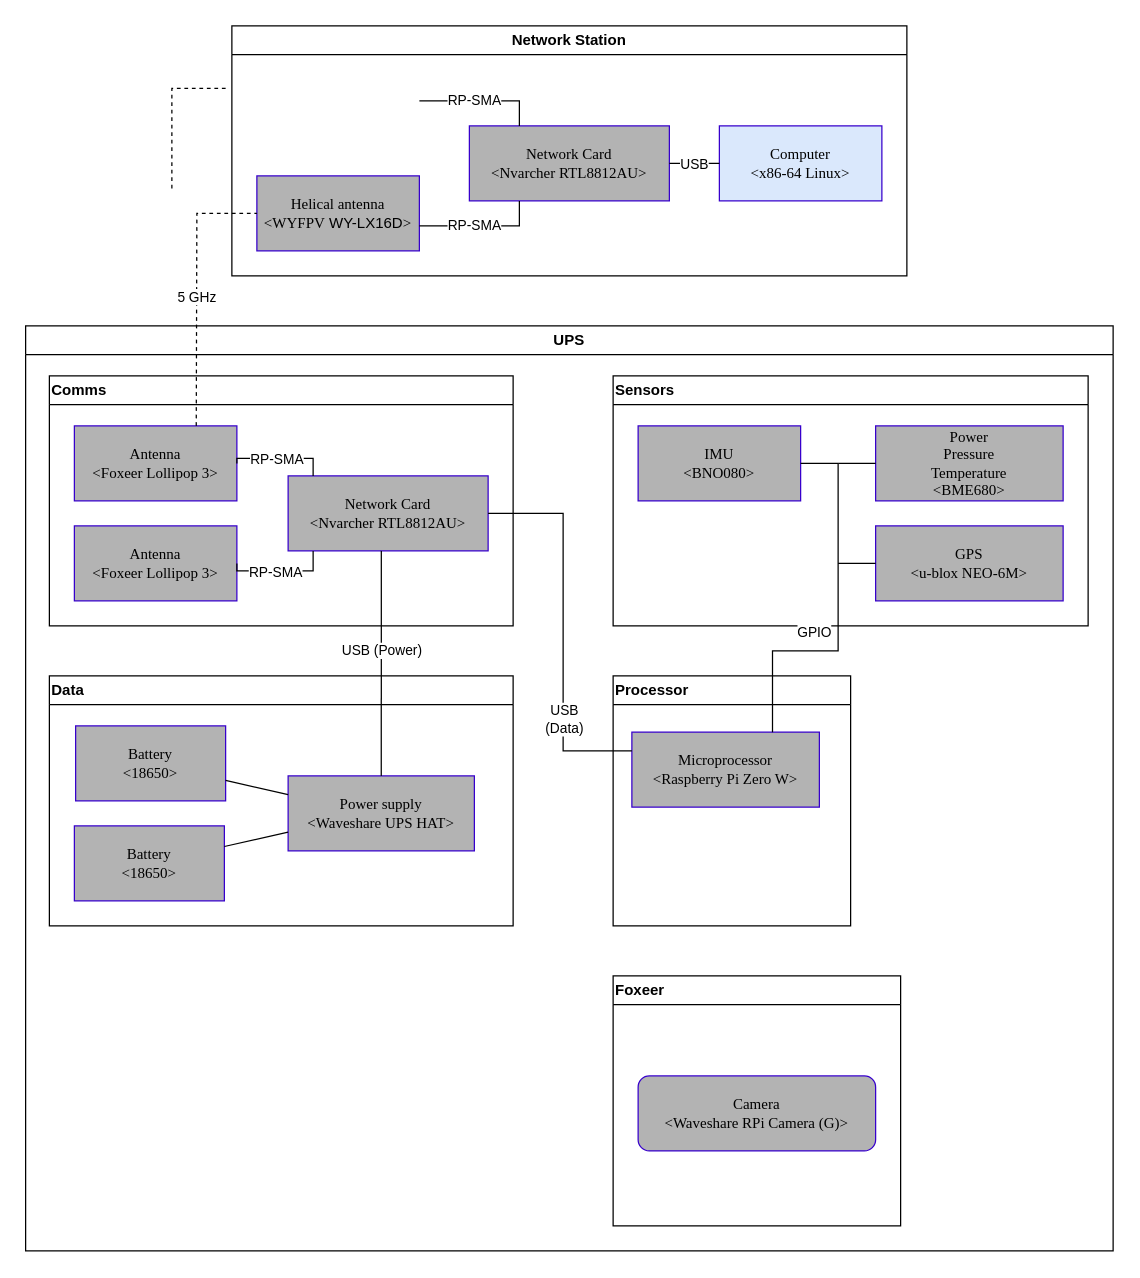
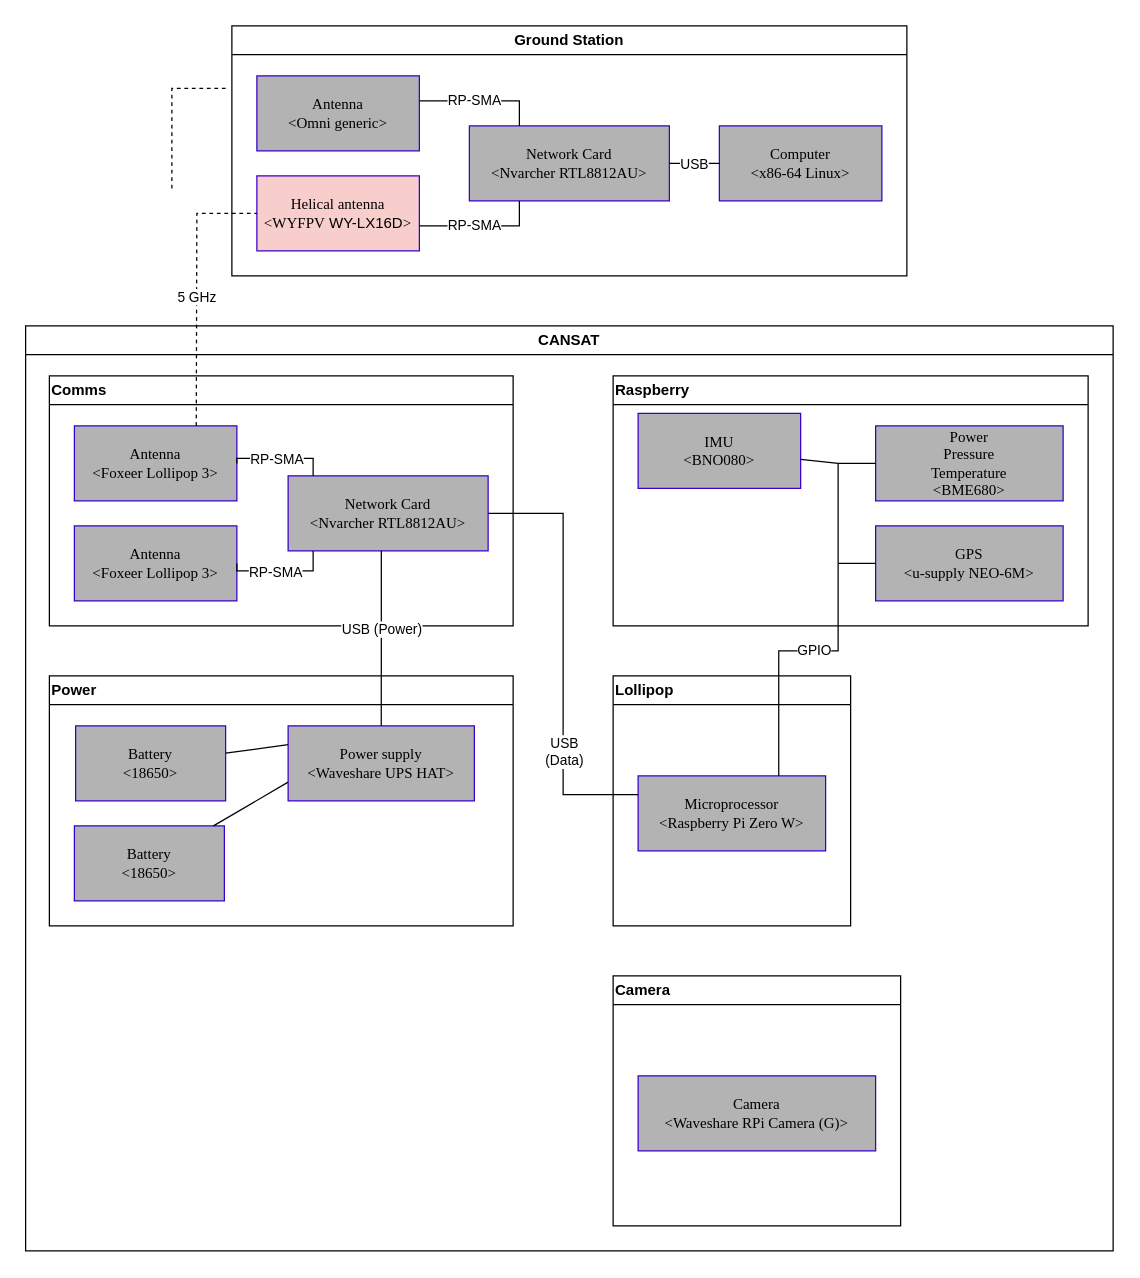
node "Network Station": label "Network Station" -> "Ground Station"
node "Antenna <Omni generic>": added
node "Computer <x86-64 Linux>": fillcolor #dae8fc -> #b3b3b3
node "Helical antenna <WYFPV WY-LX16D>": fillcolor #b3b3b3 -> #f8cecc
node "UPS": label "UPS" -> "CANSAT"
node "Sensors": label "Sensors" -> "Raspberry"
node "IMU <BNO080>": moved (719, 463) -> (719, 451)
node "GPS <u-blox NEO-6M>": label "GPS <u-blox NEO-6M>" -> "GPS <u-supply NEO-6M>"
node "Data": label "Data" -> "Power"
node "Processor": label "Processor" -> "Lollipop"
node "Microprocessor <Raspberry Pi Zero W>": moved (726, 769) -> (732, 813)
node "Power supply <Waveshare UPS HAT>": moved (381, 813) -> (381, 763)
node "Foxeer": label "Foxeer" -> "Camera"
node "Camera <Waveshare RPi Camera (G)>": shape rounded rectangle -> rectangle
